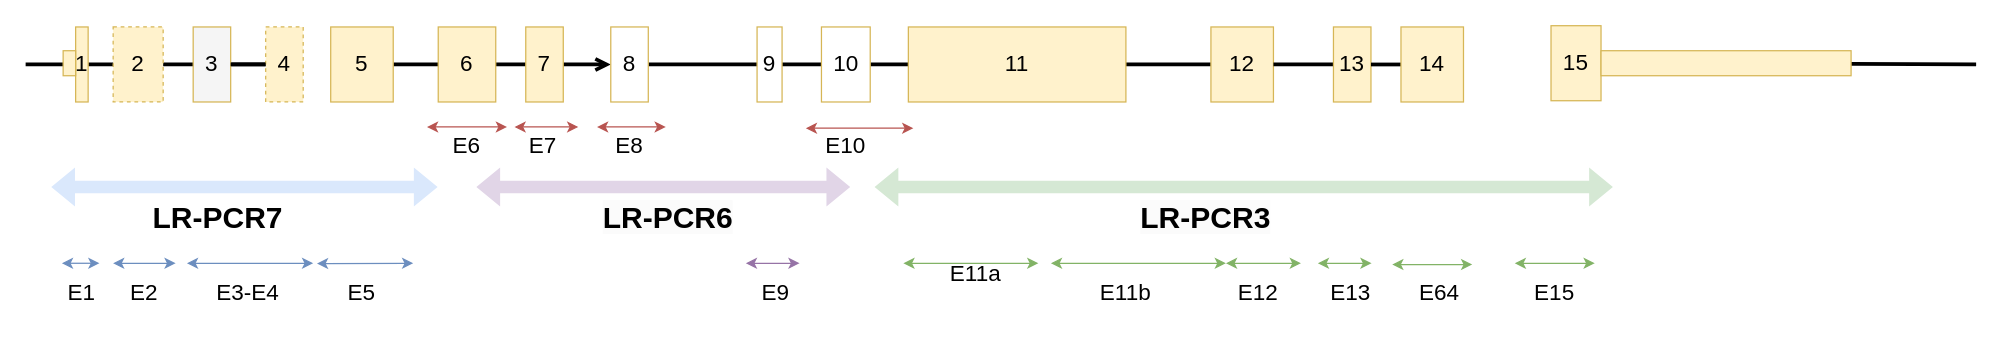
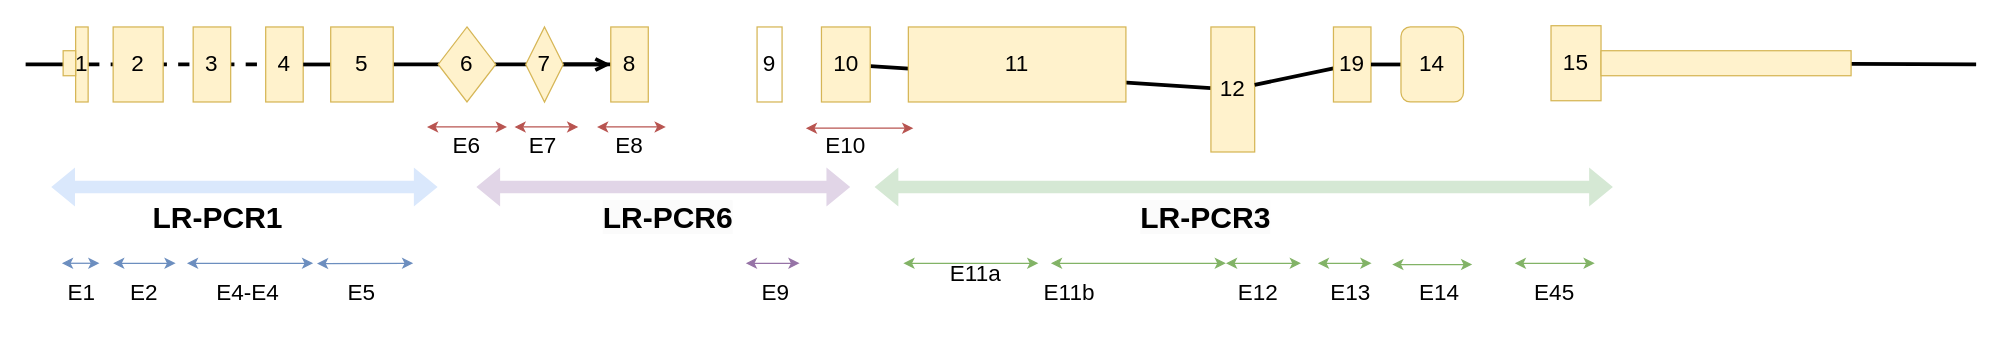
node "2": style dashed -> solid
edge "1" -- "4": style solid -> dashed
node "3": fillcolor #f5f5f5 -> #fff2cc
edge "3" -- "4": now "5" -- "4"
node "4": style dashed -> solid
node "6": shape rectangle -> diamond
node "7": shape rectangle -> diamond
node "8": fillcolor #ffffff -> #fff2cc
edge "8" -- "10": now "8" -- "7"
node "10": fillcolor #ffffff -> #fff2cc
node "12": size 63x75 -> 44x125
node "13": label "13" -> "19"
node "14": shape rectangle -> rounded rectangle
node "LR-PCR7": label "LR-PCR7" -> "LR-PCR1"
node "E3-E4": label "E3-E4" -> "E4-E4"
node "E11b": moved (1126, 293) -> (1069, 293)
node "E64": label "E64" -> "E14"
node "E15": label "E15" -> "E45"
